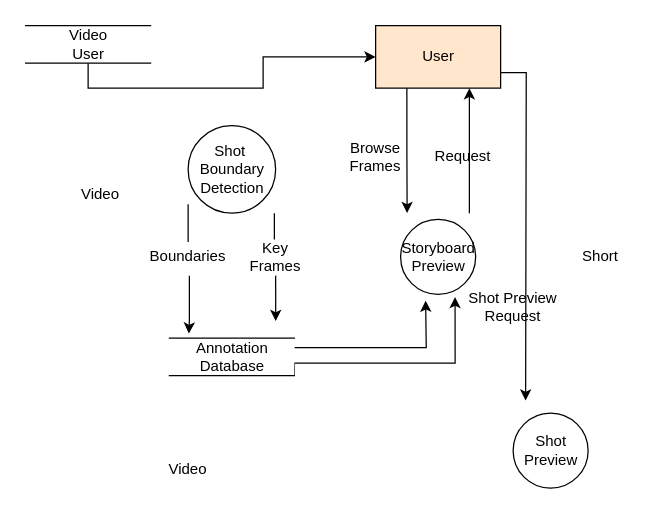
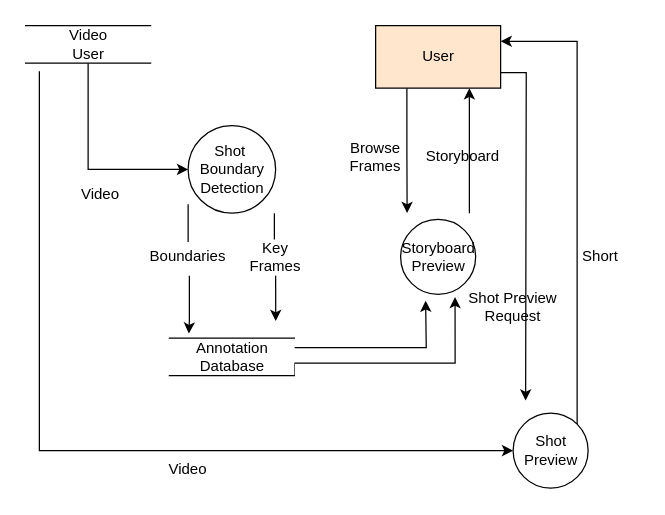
edge "Video User" -> "User": now "Video User" -> "Shot Boundary Detection"
node "Request": label "Request" -> "Storyboard"
edge "Shot Preview" -> "User": added
edge "Video User" -> "Shot Preview": added
